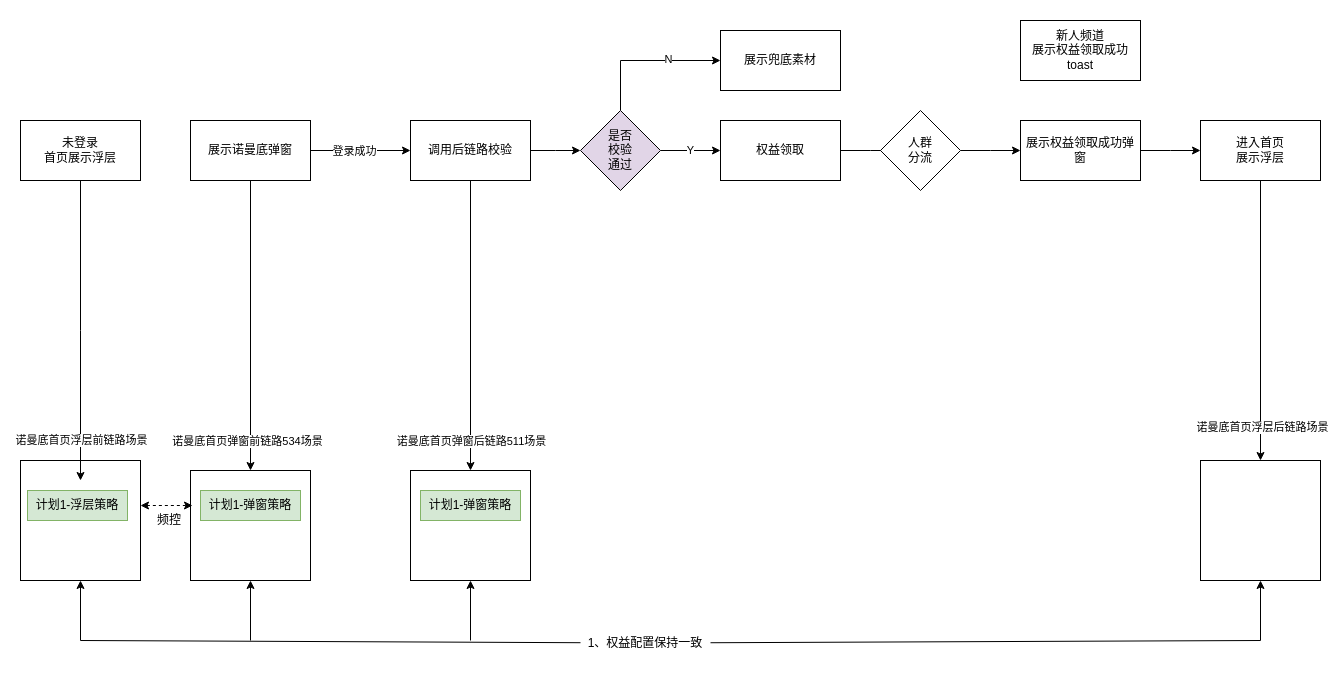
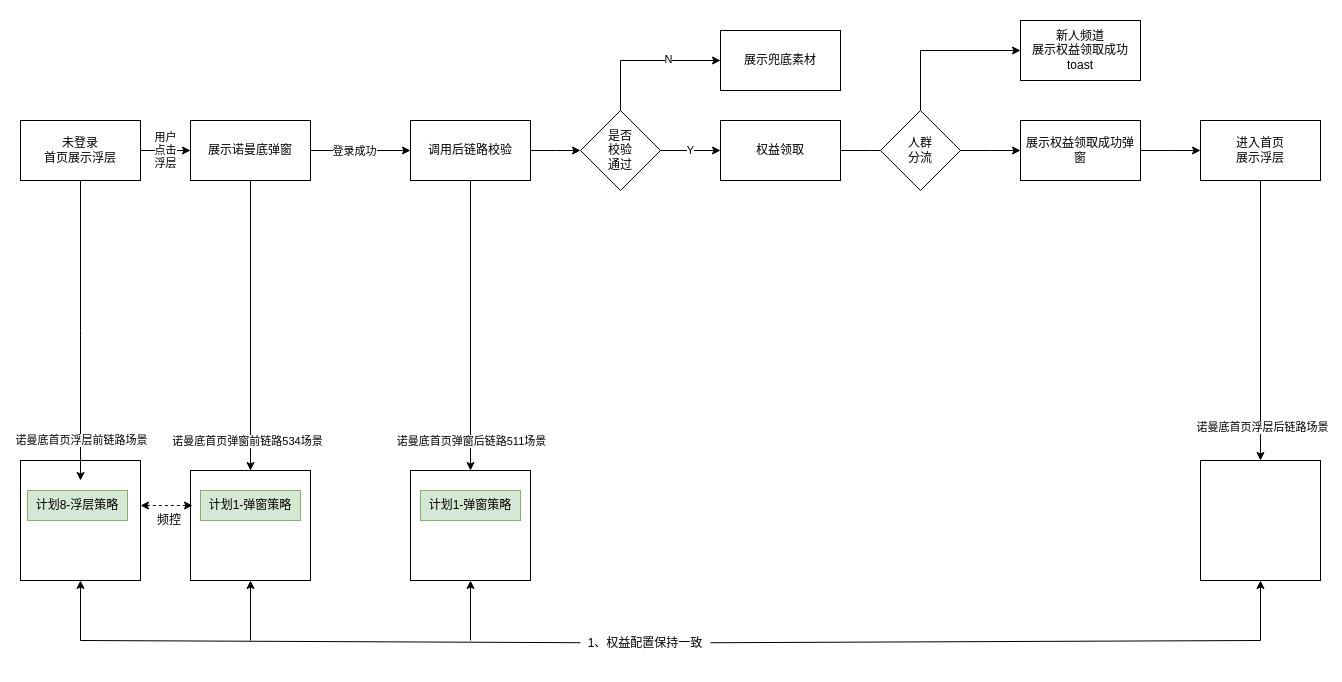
edge "人群 分流" -> "新人频道 展示权益领取成功 toast": added
edge "未登录 首页展示浮层" -> "展示诺曼底弹窗": added, label "用户 点击 浮层"
node "是否 校验 通过": fillcolor #e1d5e7 -> #ffffff
node "计划1-浮层策略": label "计划1-浮层策略" -> "计划8-浮层策略"
